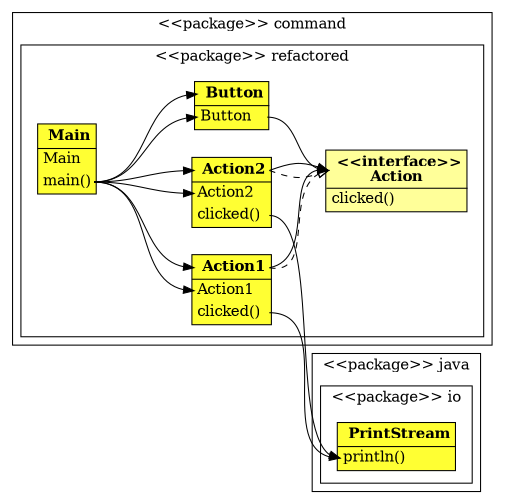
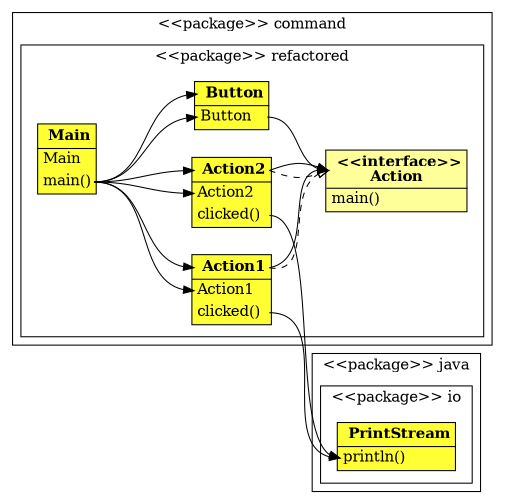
node "Action": text "clicked()" -> "main()"
